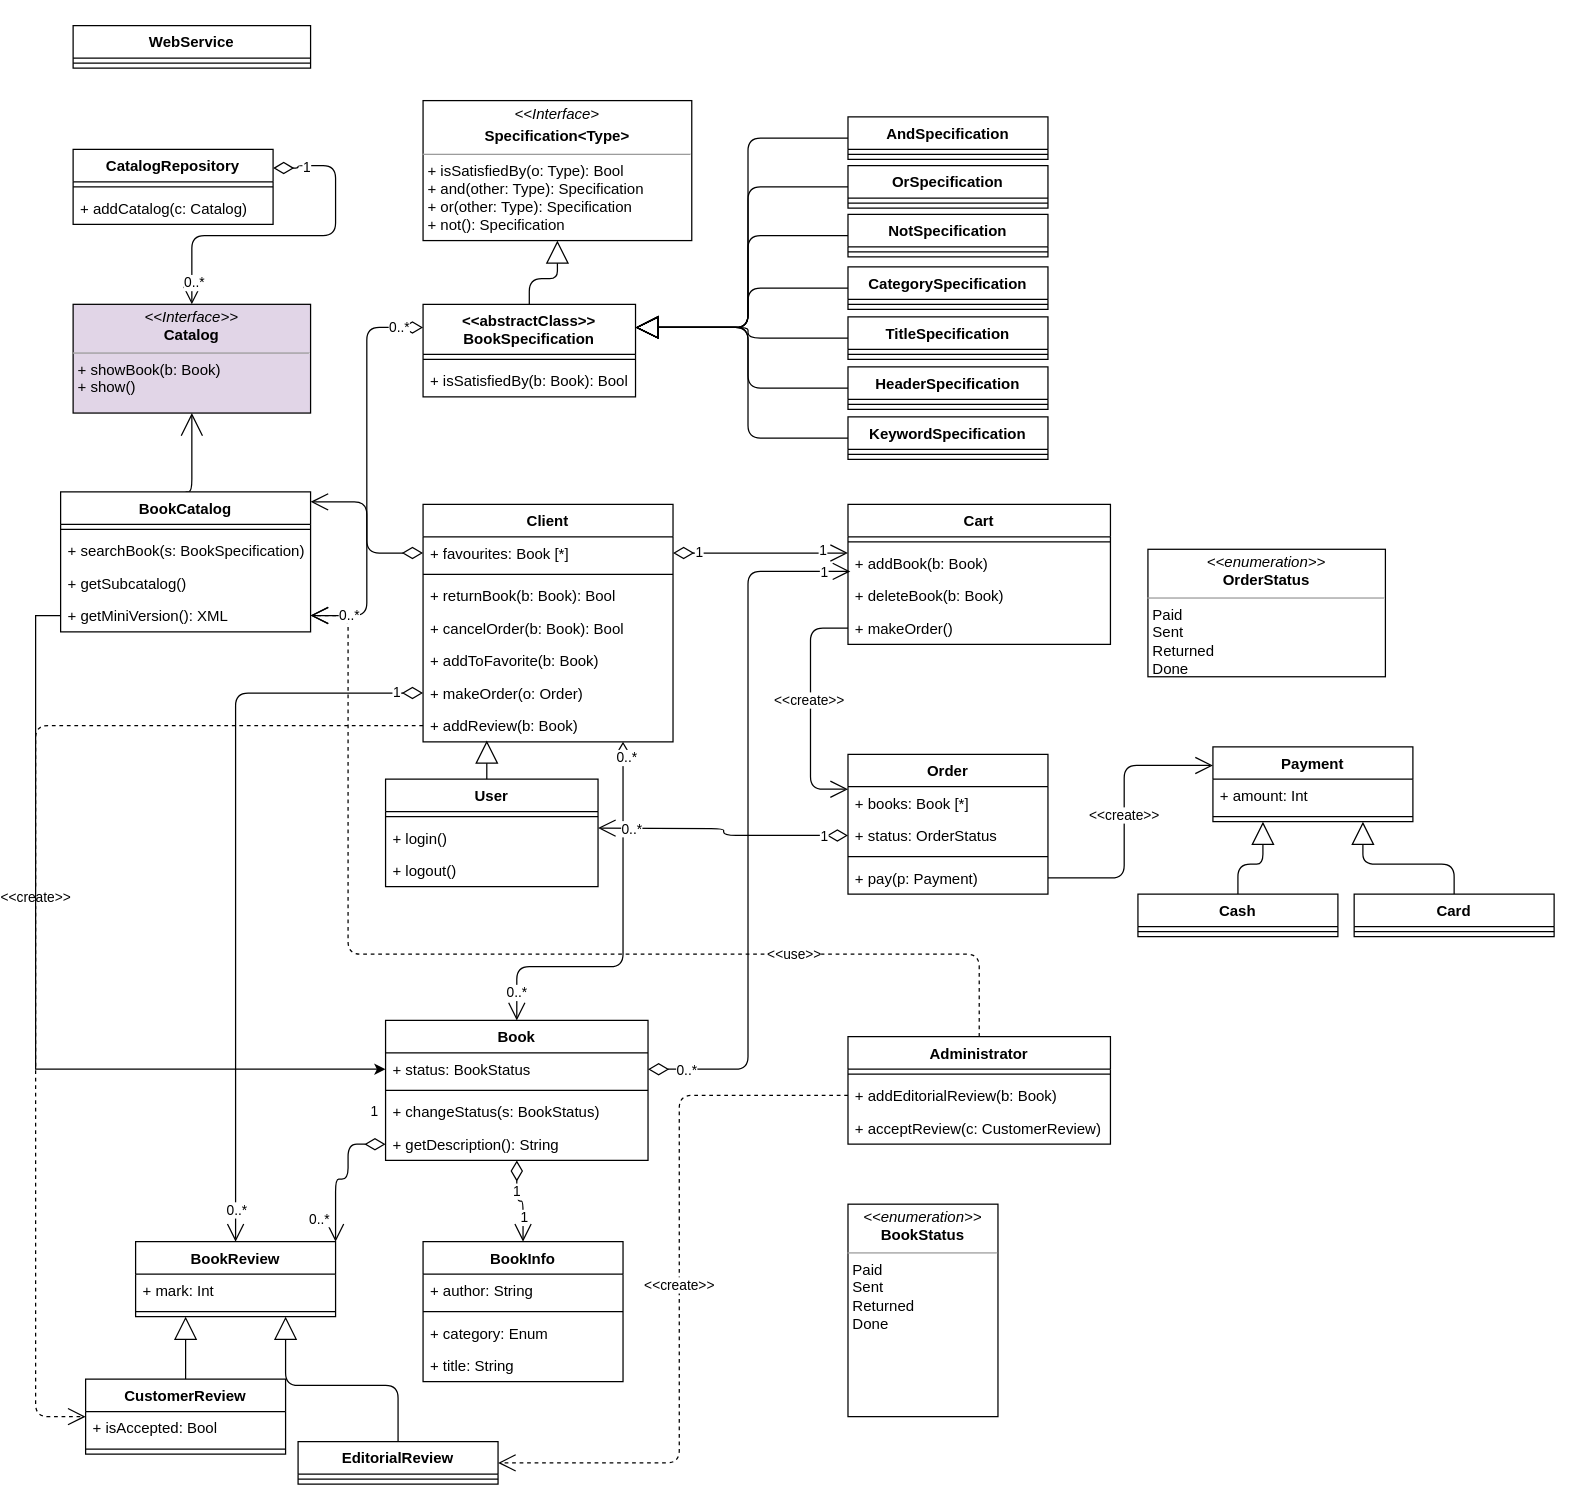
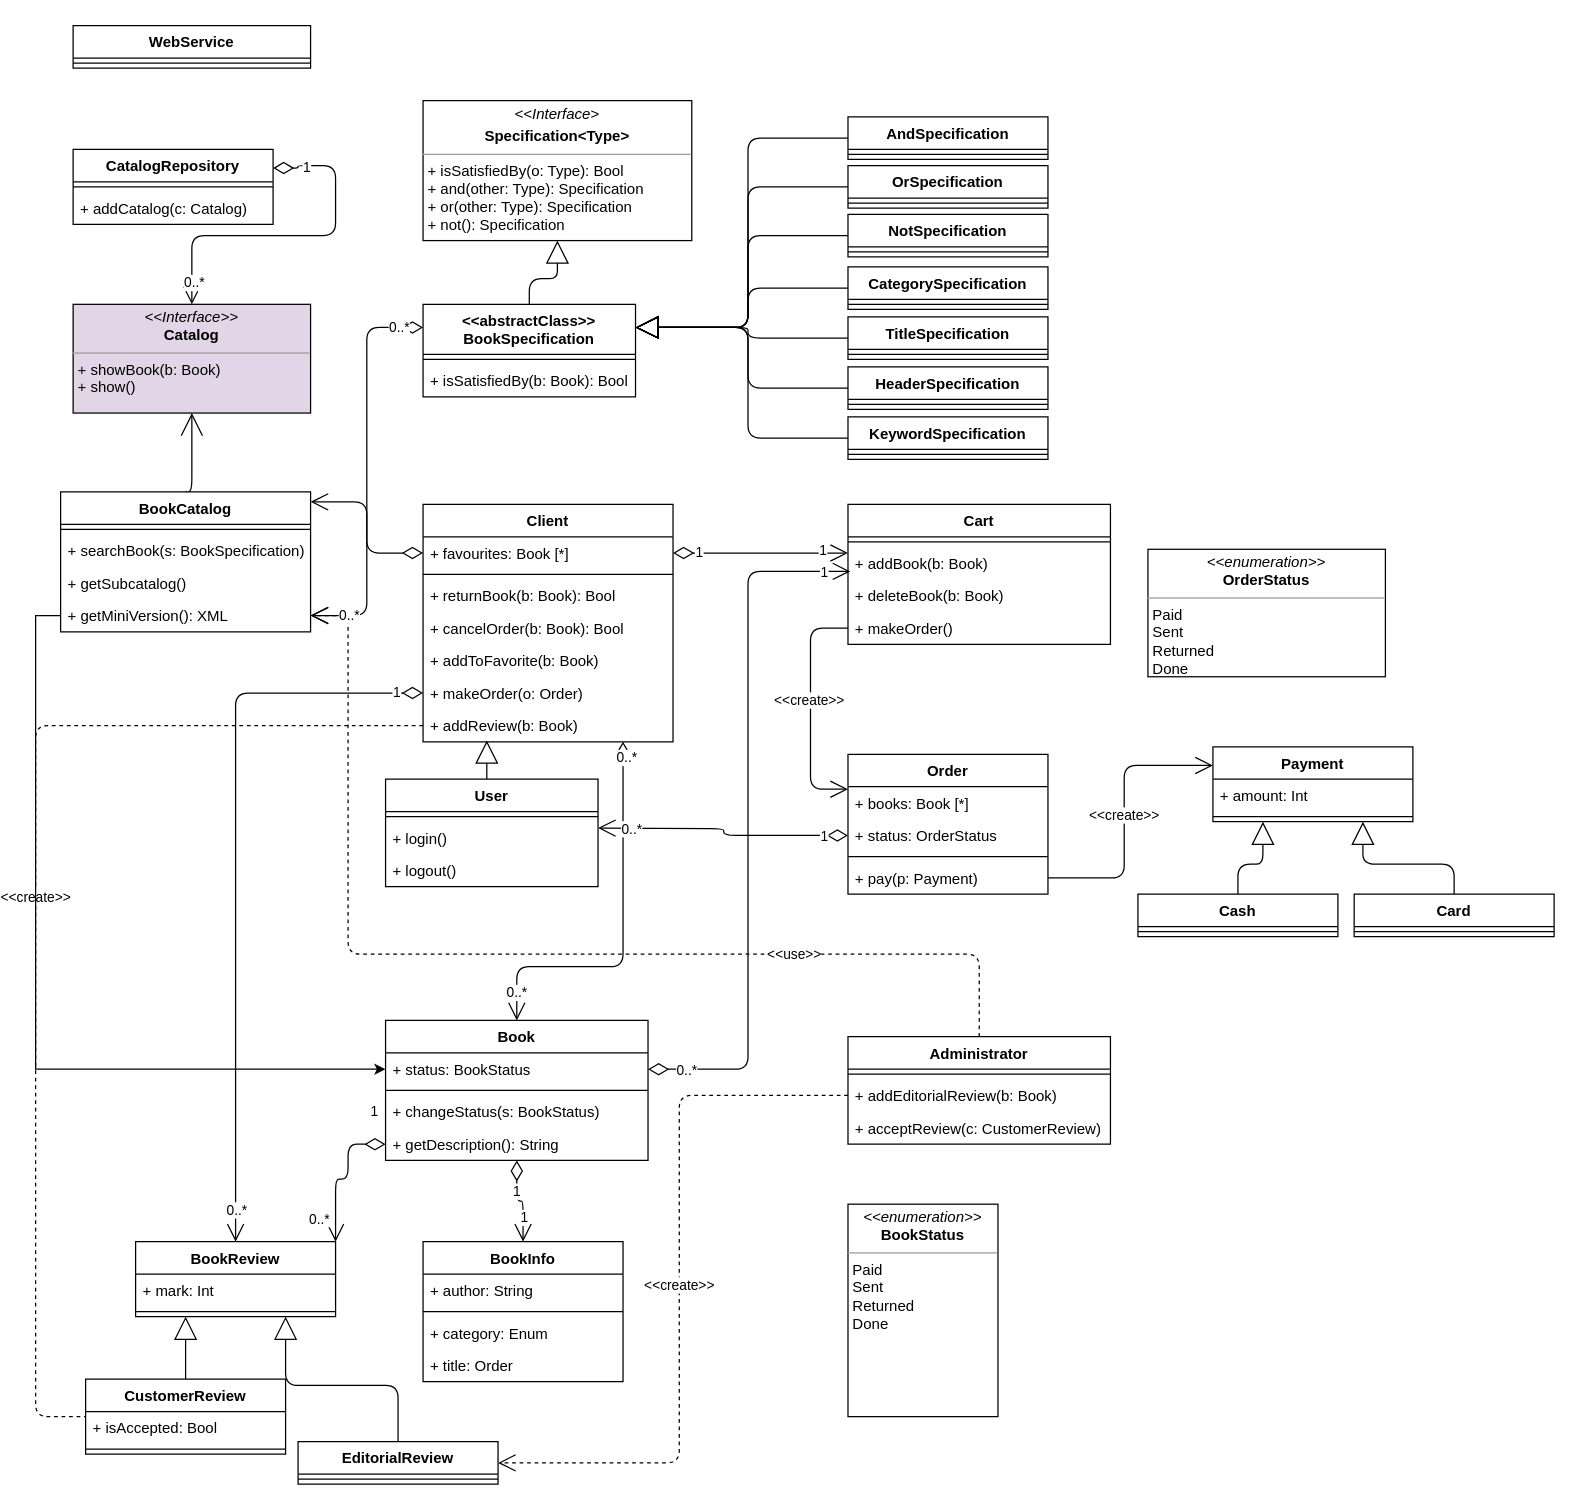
node "+ title: String": label "+ title: String" -> "+ title: Order"
edge "+ addReview(b: Book)" -> "CustomerReview": arrowhead open -> none
